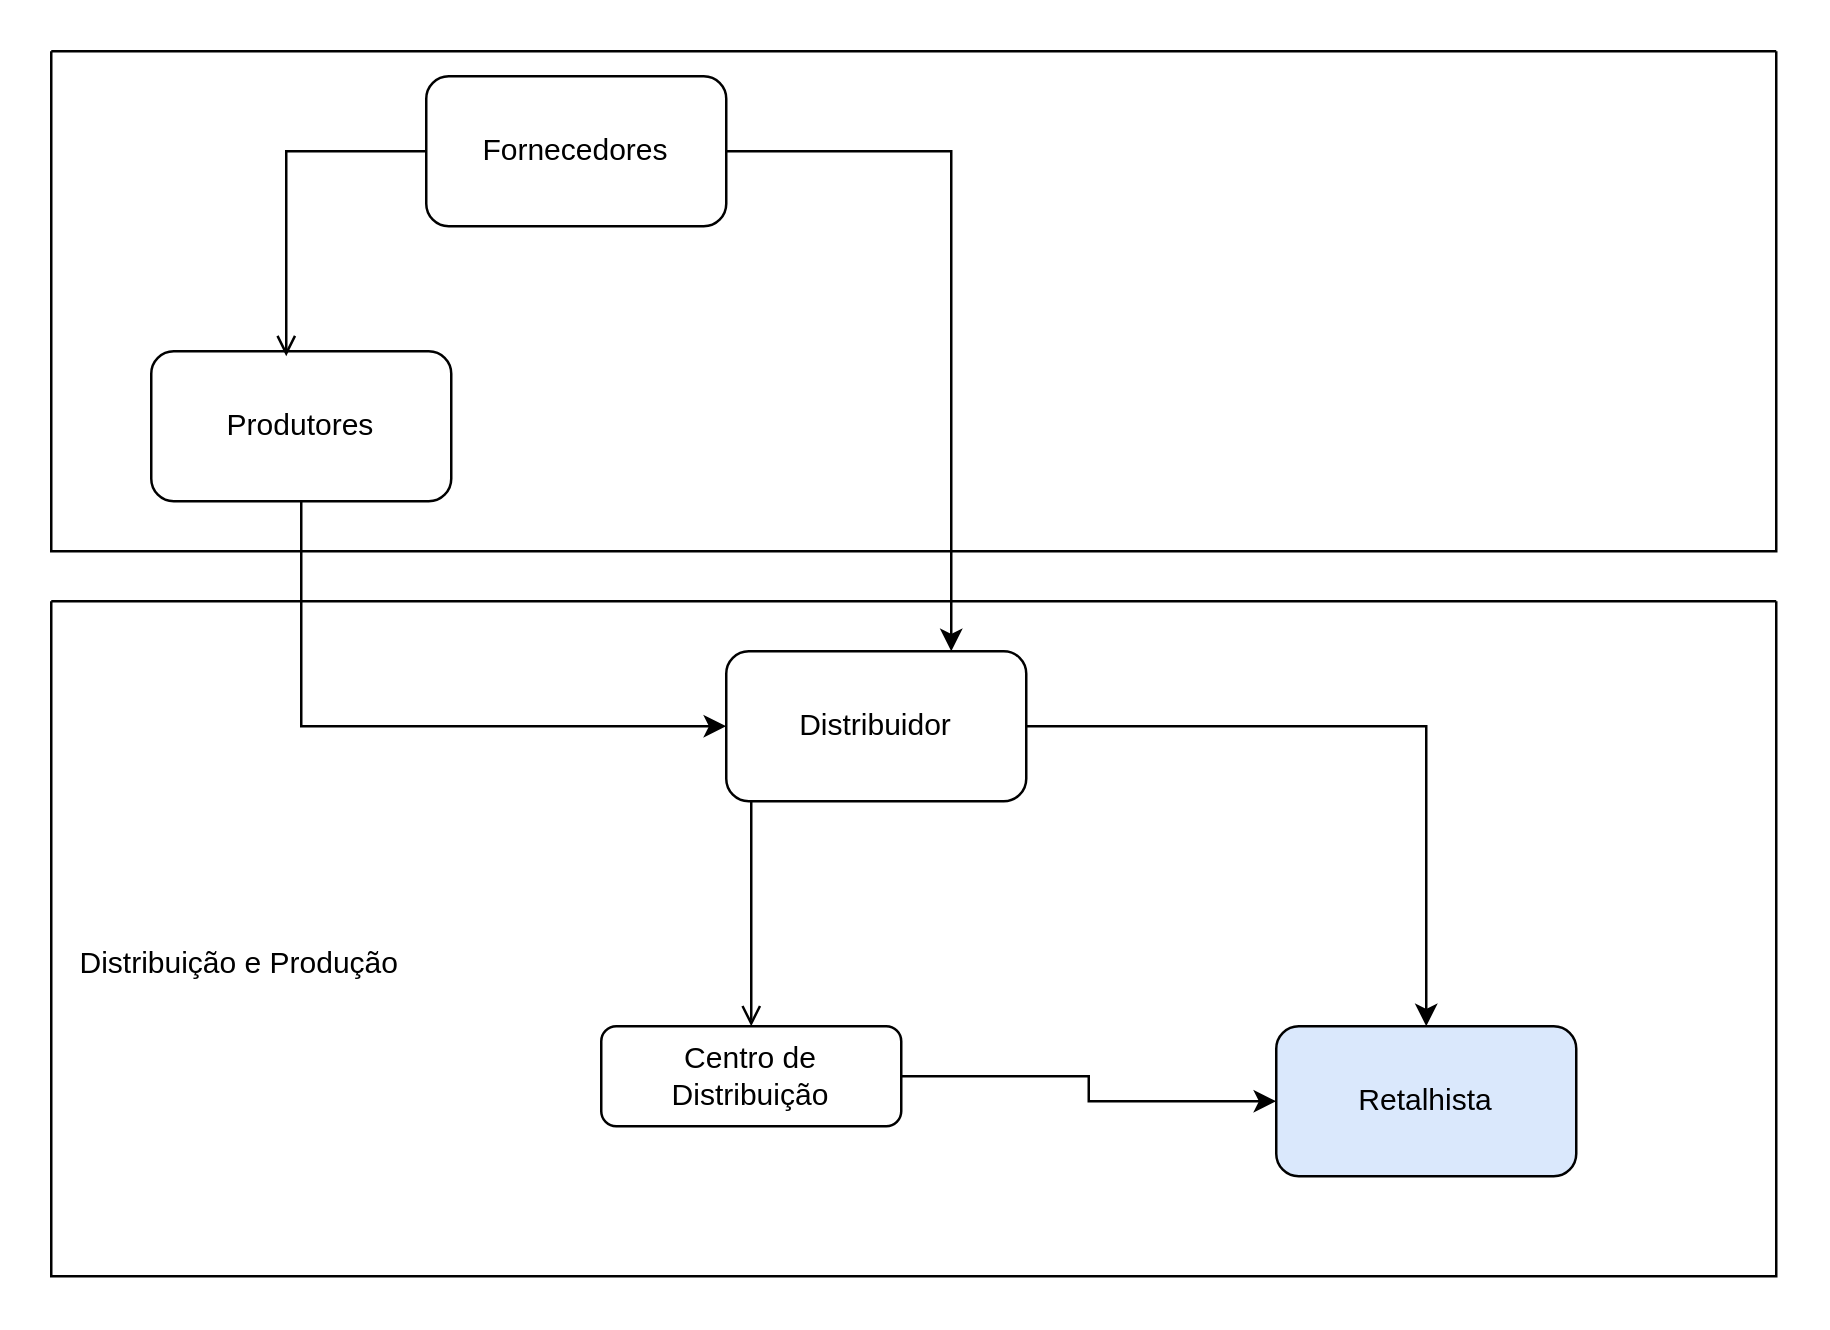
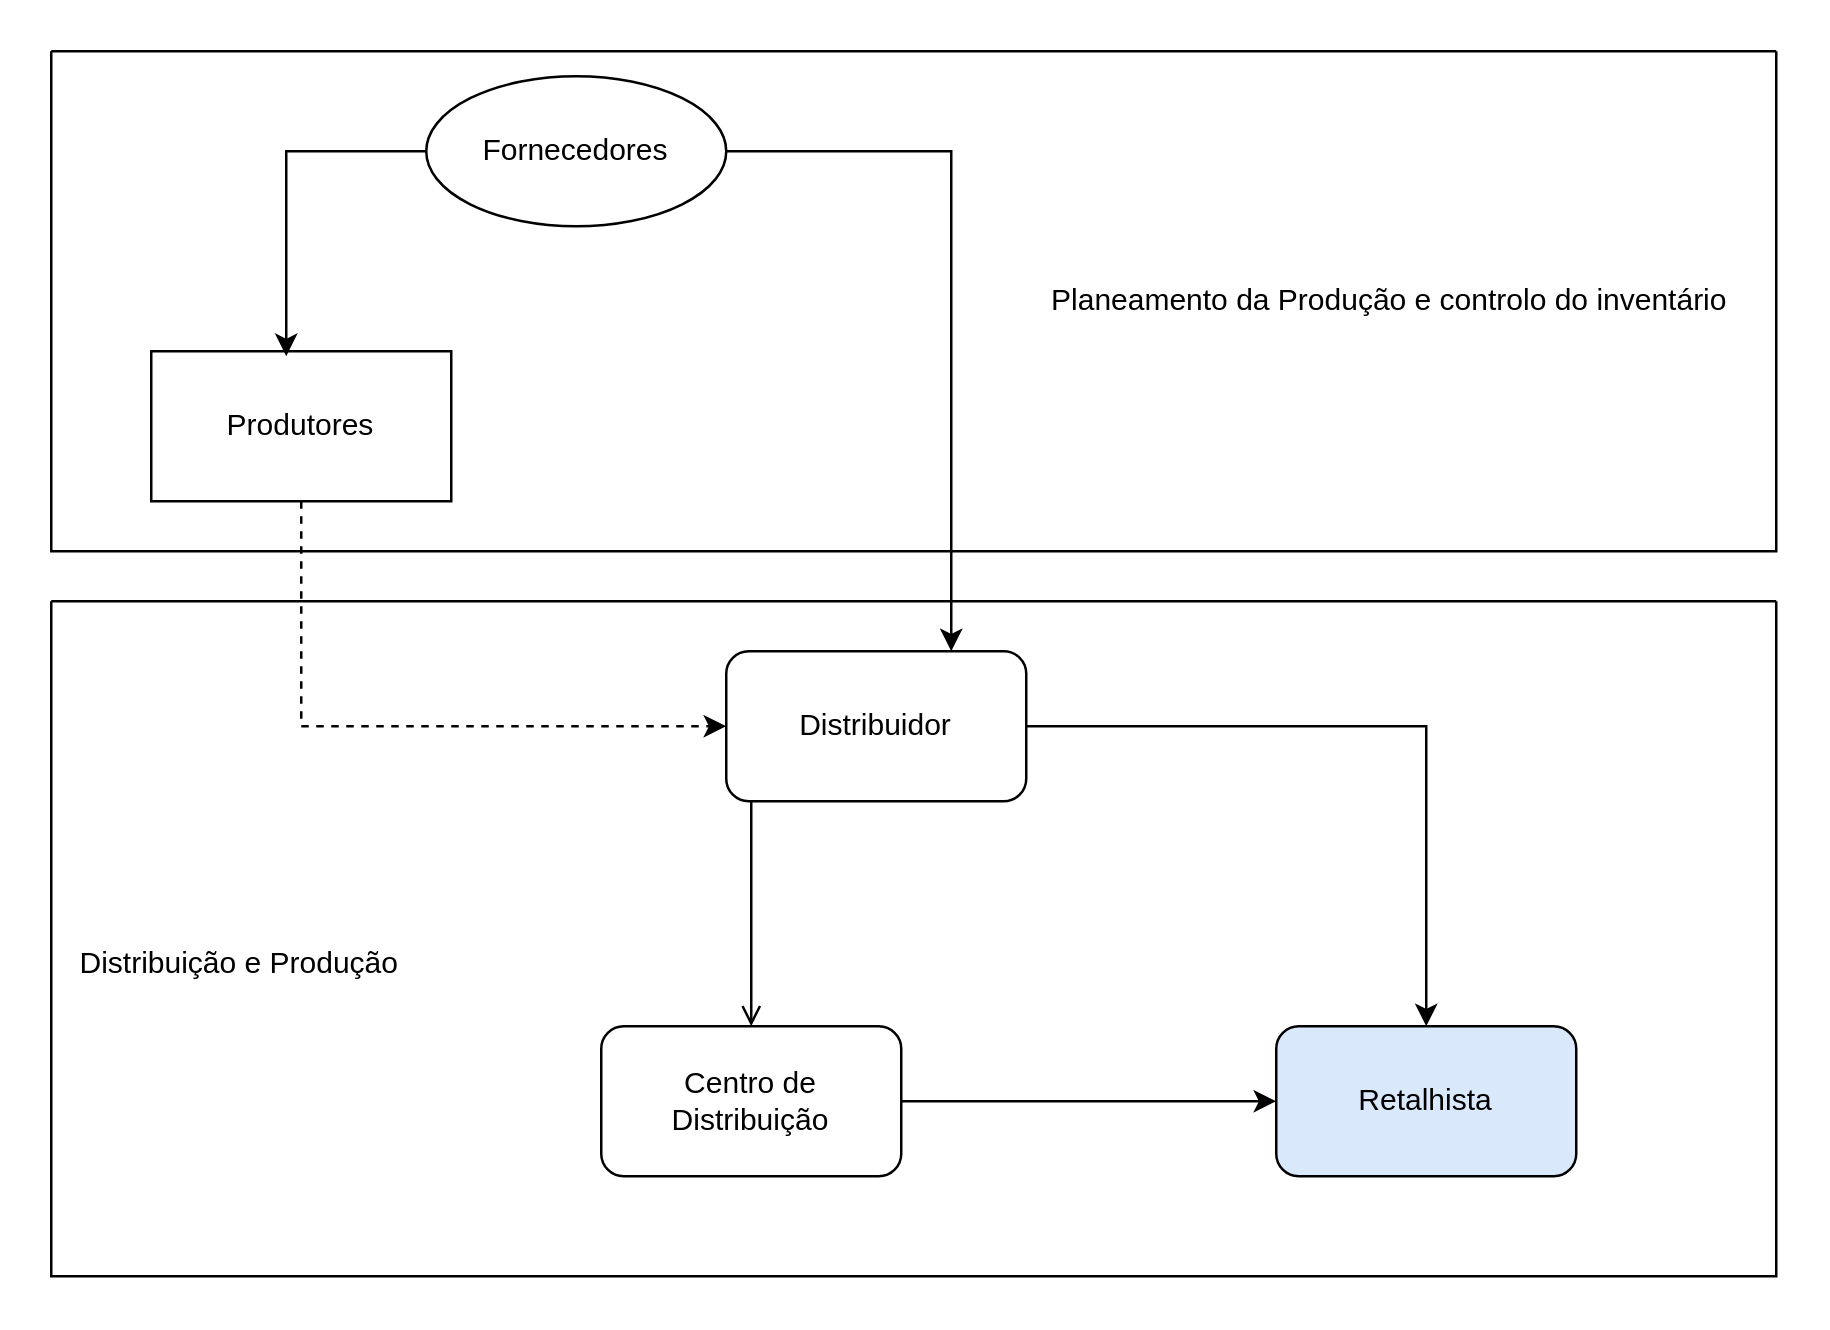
node "Fornecedores": shape rounded rectangle -> ellipse
node "Planeamento da Produção e controlo do inventário": added
edge "Fornecedores" -> "Produtores": arrowhead open -> classic
node "Produtores": shape rounded rectangle -> rectangle
edge "Produtores" -> "Distribuidor": style solid -> dashed
node "Centro de Distribuição": size 300x100 -> 300x150
